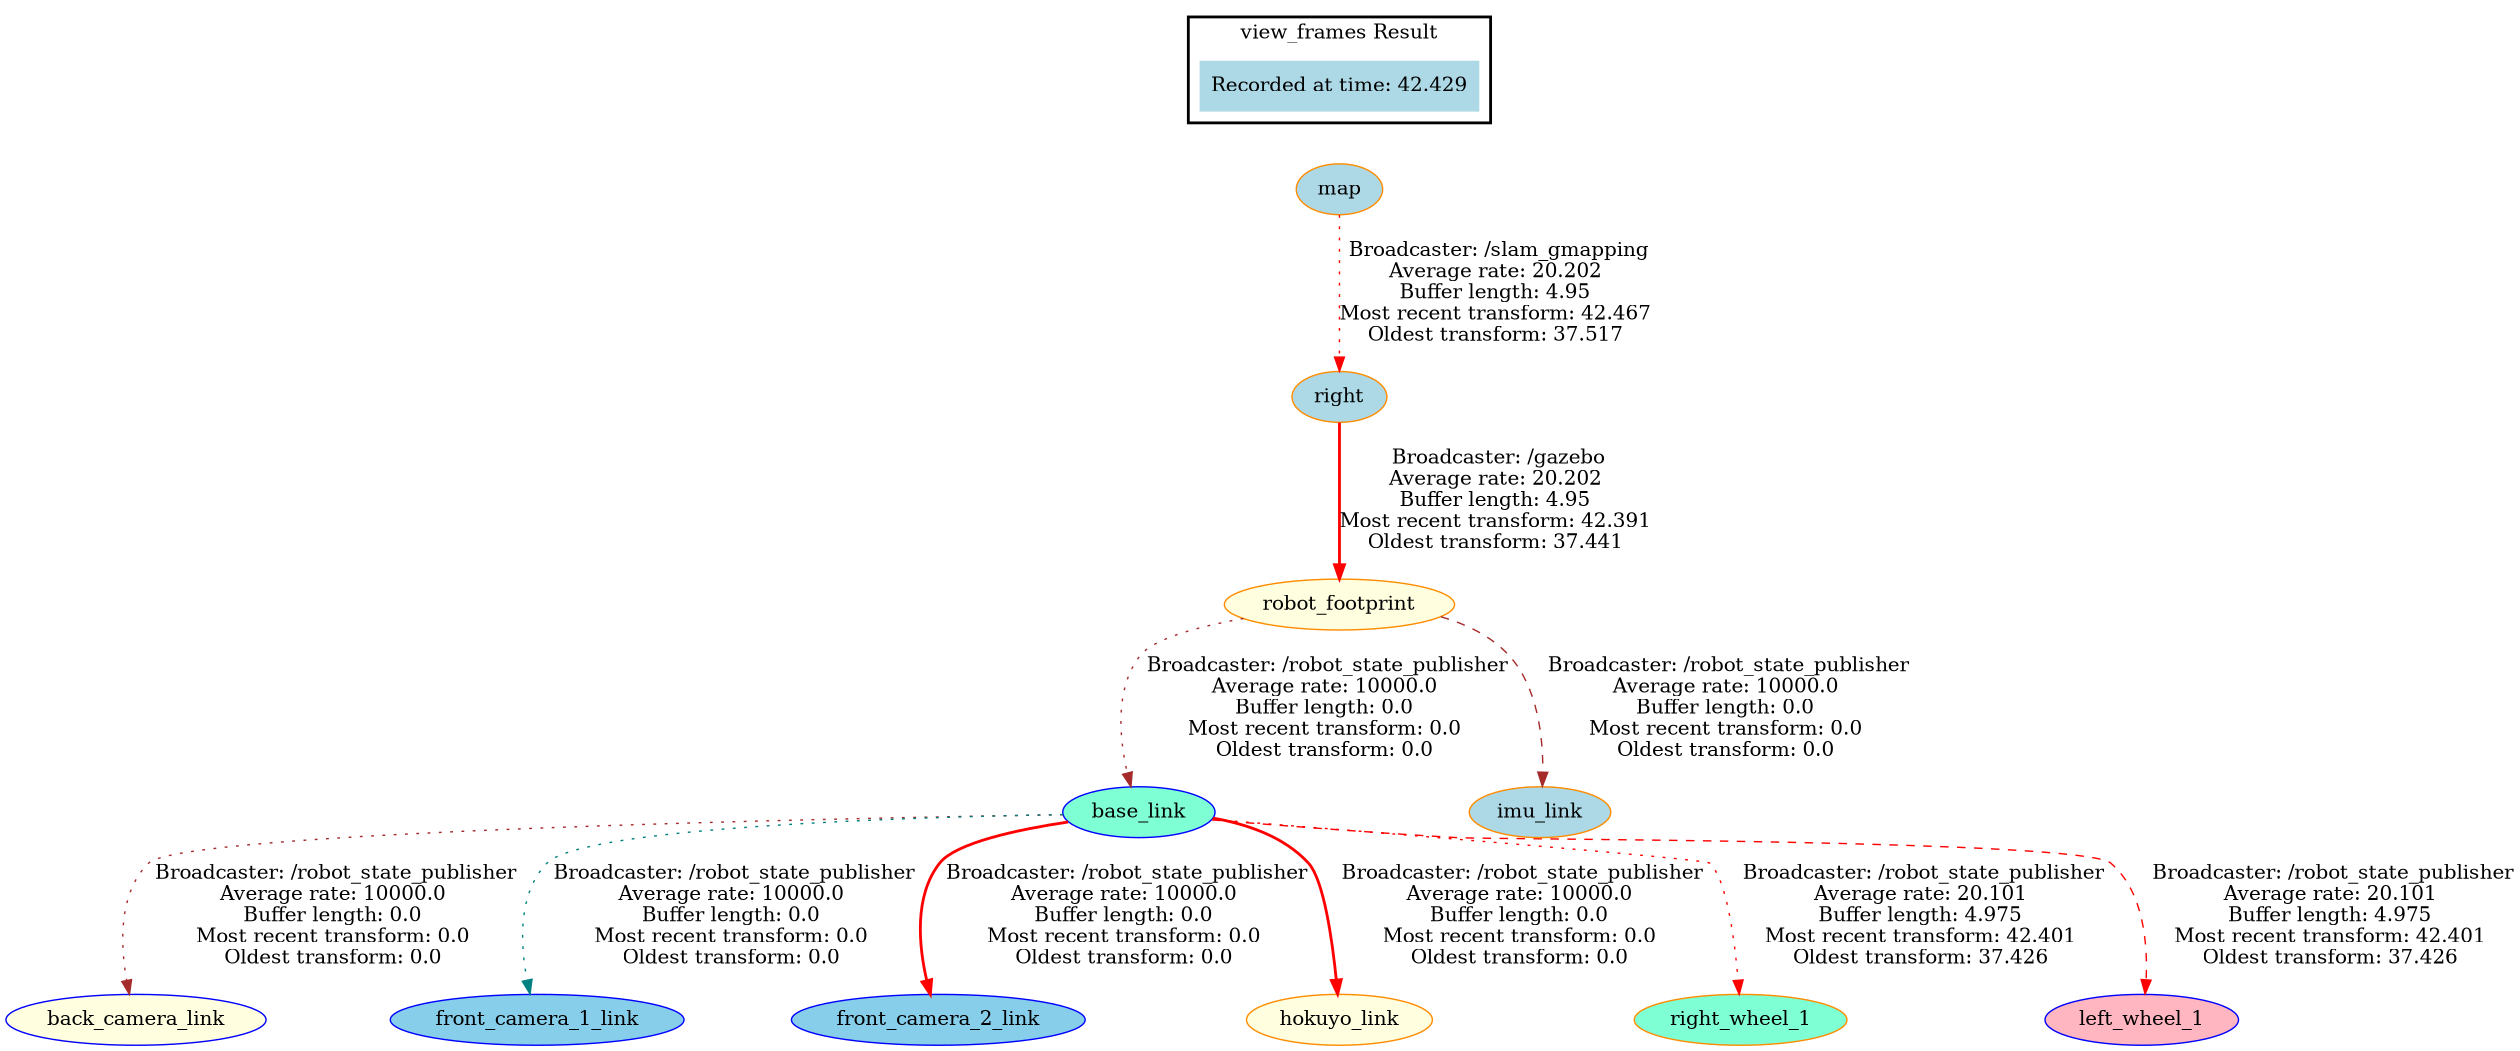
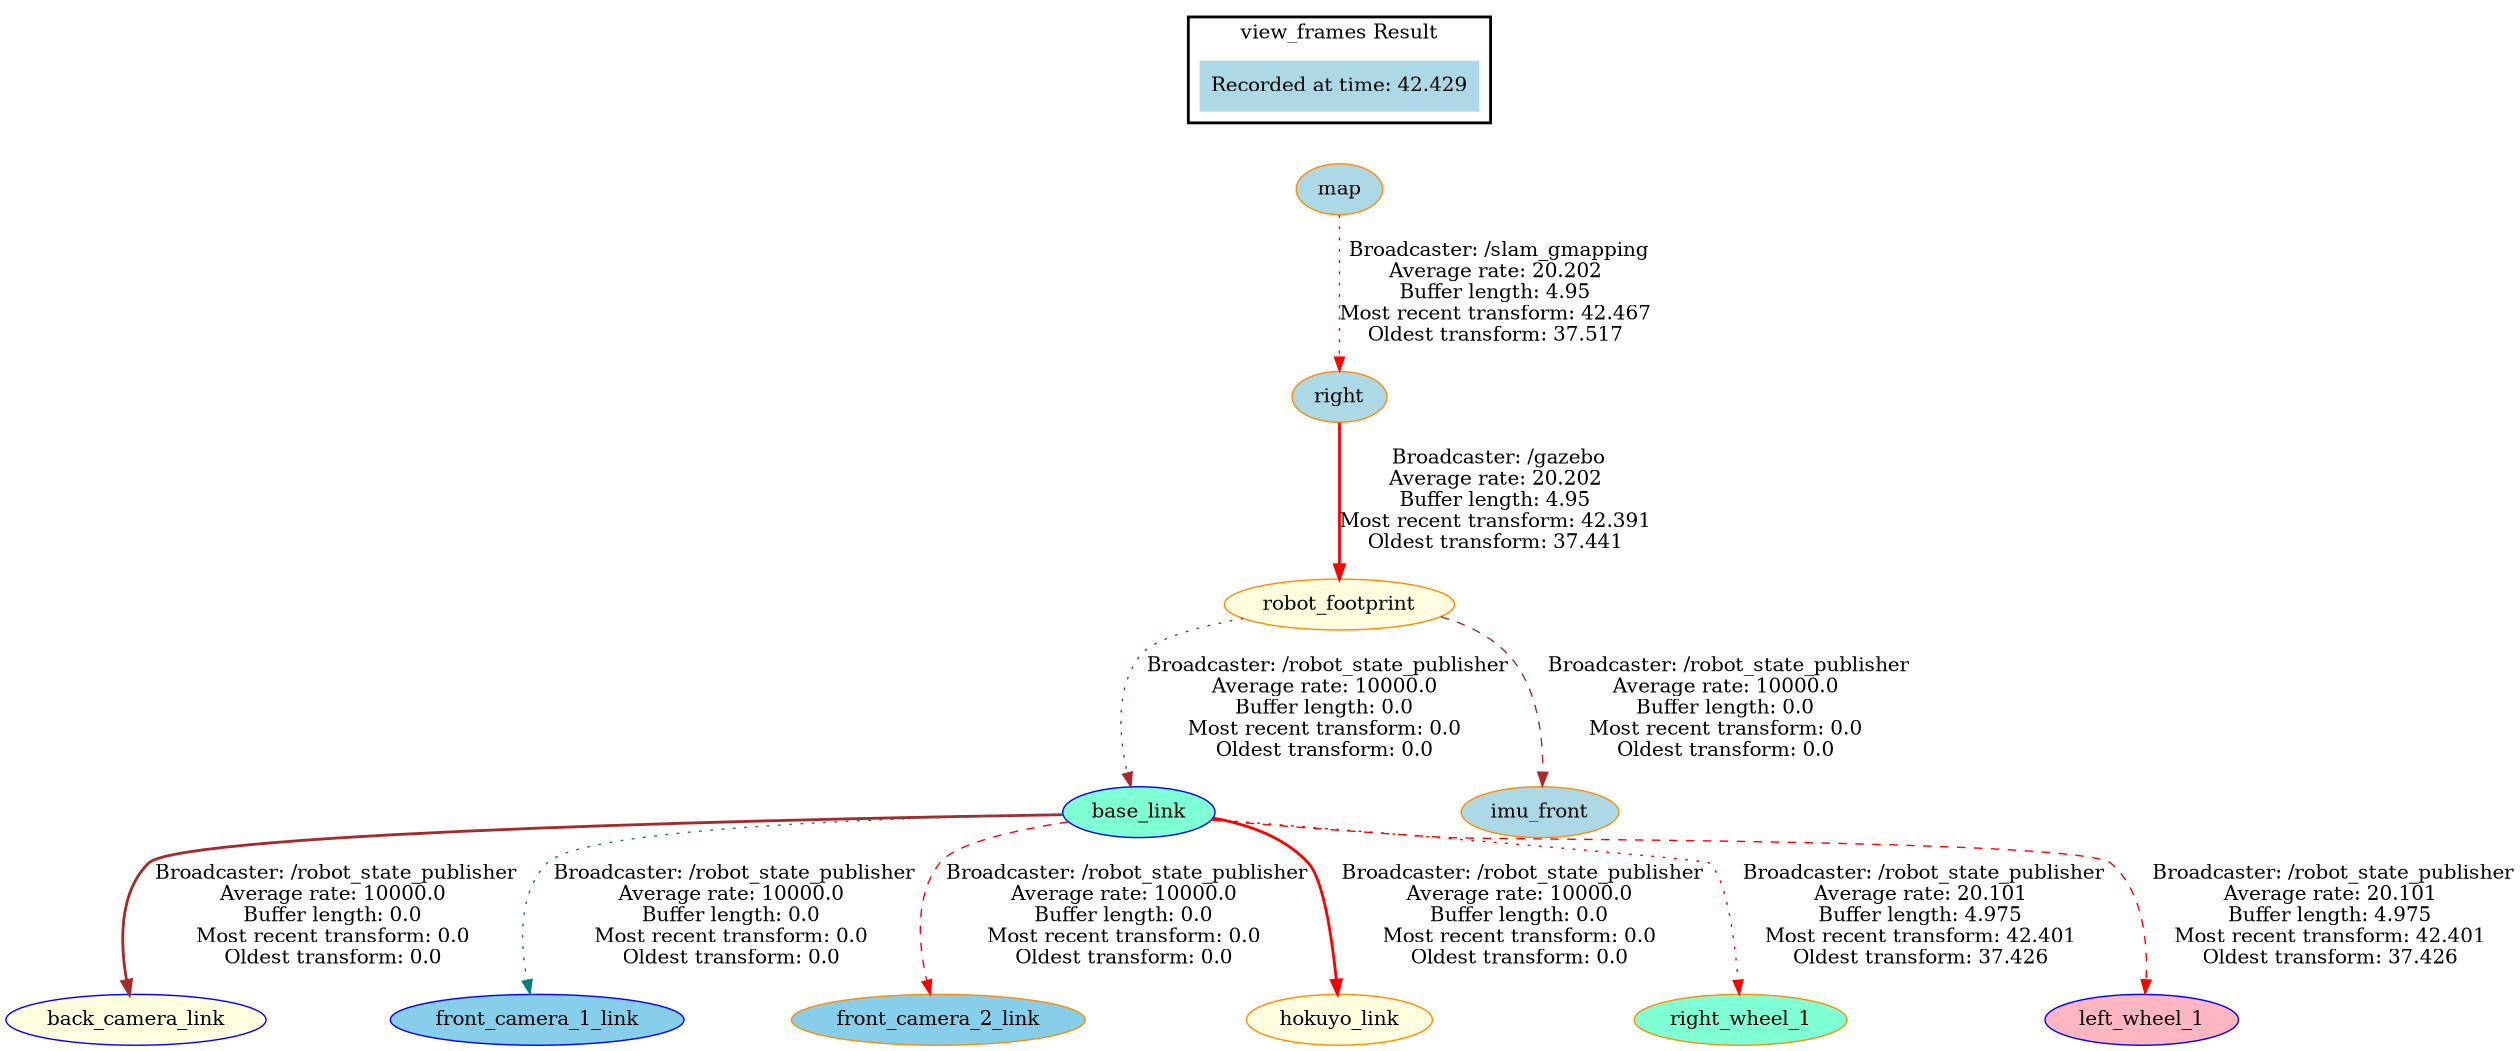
node "imu_link": label "imu_link" -> "imu_front"
edge "base_link" -> "back_camera_link": style dotted -> bold
edge "base_link" -> "front_camera_2_link": style bold -> dashed
node "front_camera_2_link": color blue -> darkorange
